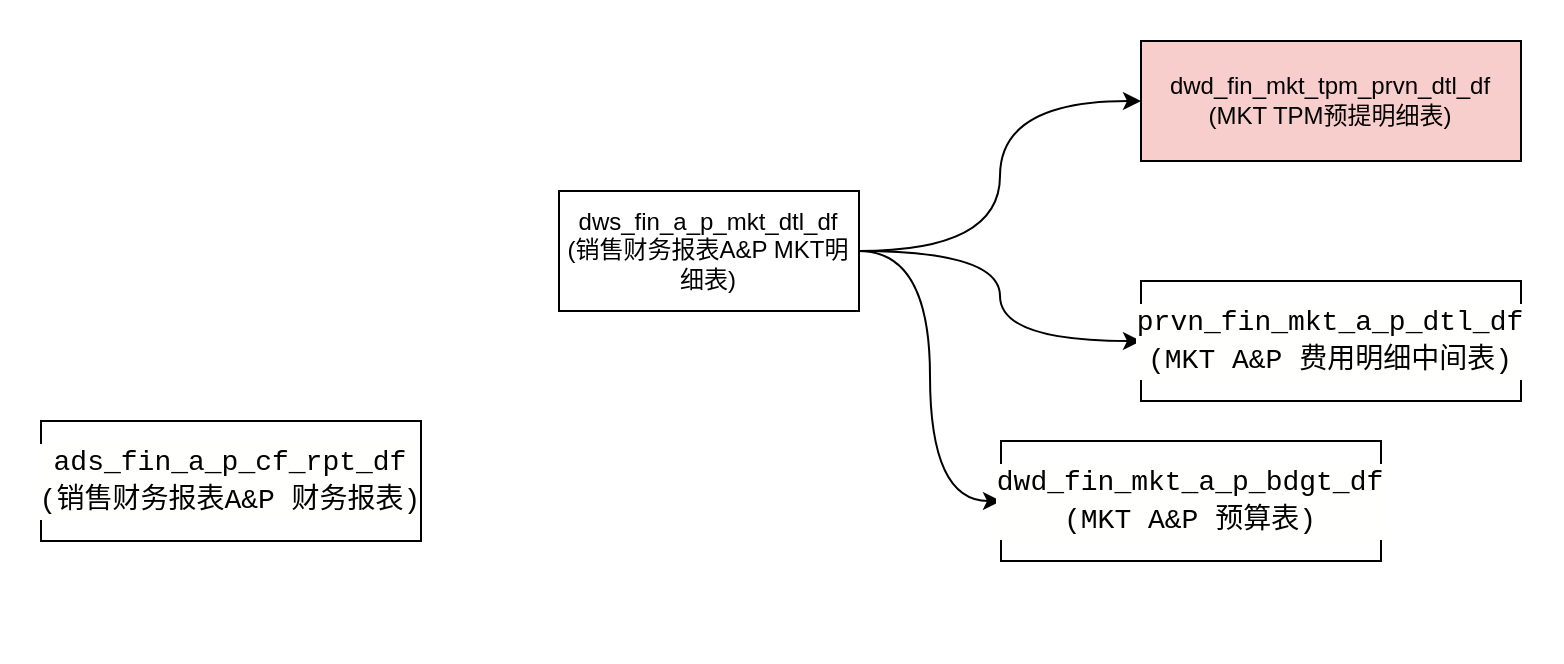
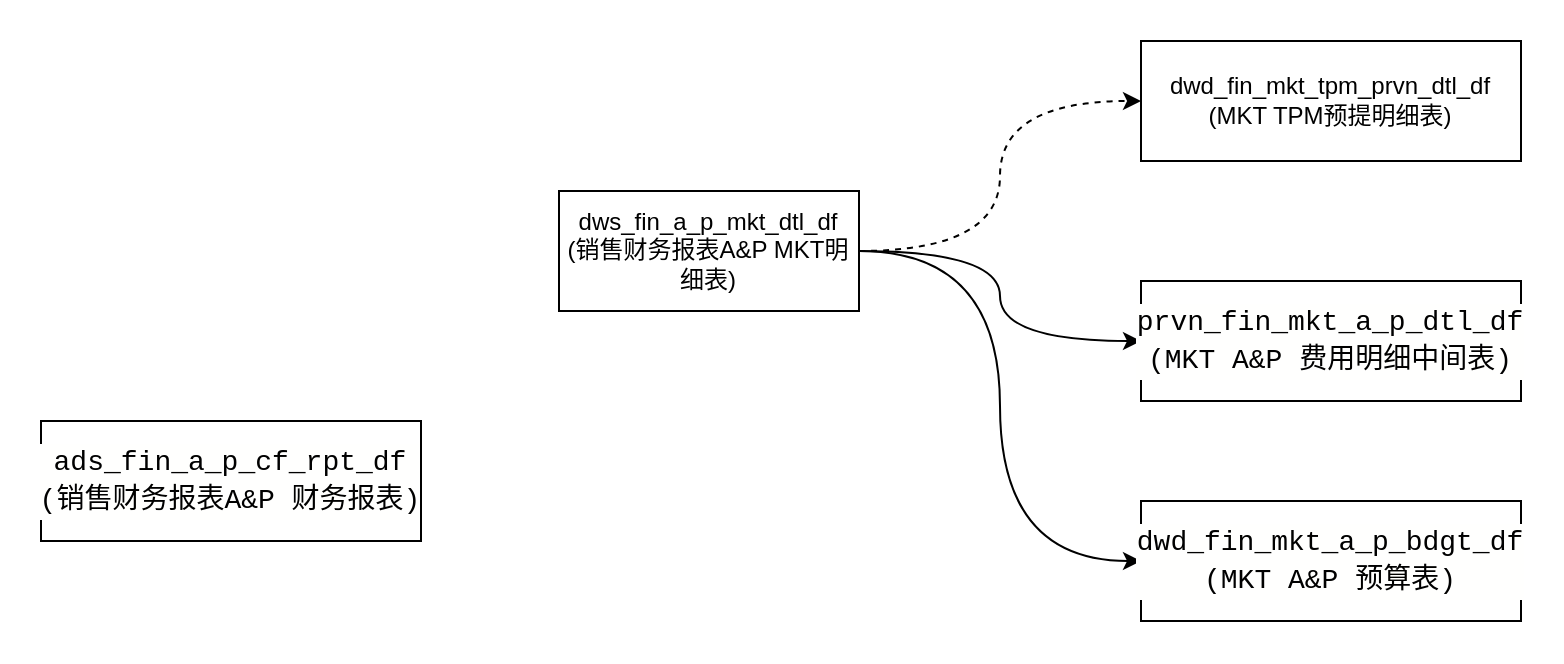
node "dwd_fin_mkt_tpm_prvn_dtl_df (MKT TPM预提明细表)": fillcolor #f8cecc -> #ffffff
edge "dws_fin_a_p_mkt_dtl_df (销售财务报表A&P MKT明细表)" -> "dwd_fin_mkt_tpm_prvn_dtl_df (MKT TPM预提明细表)": style solid -> dashed
node "dwd_fin_mkt_a_p_bdgt_df (MKT A&P 预算表)": moved (1191, 501) -> (1331, 561)
